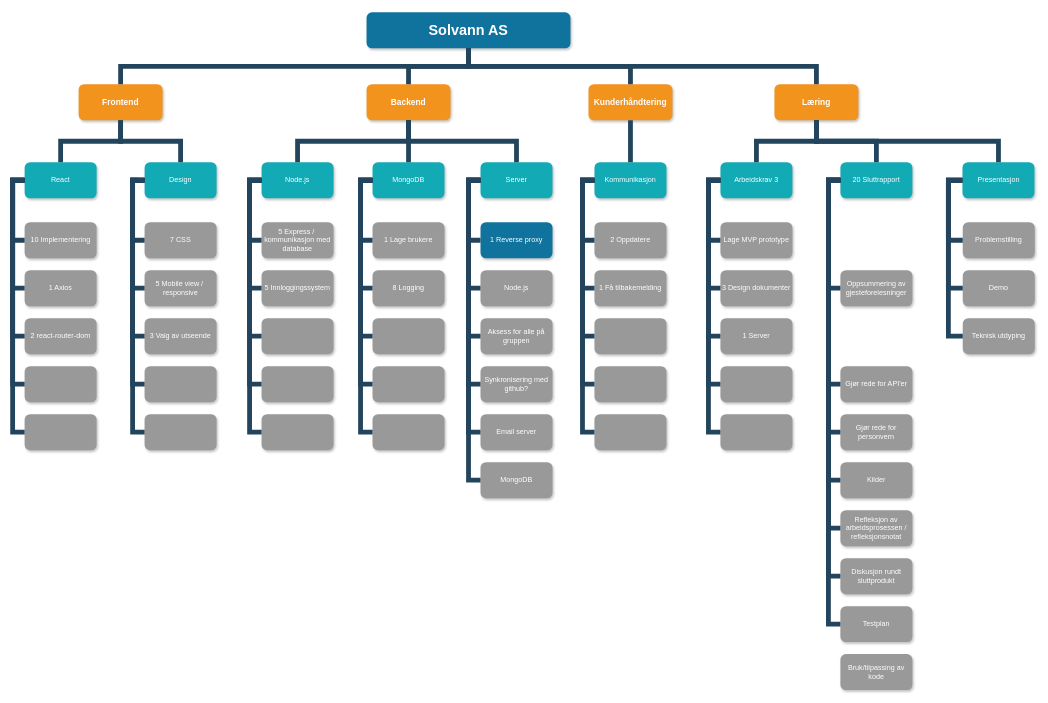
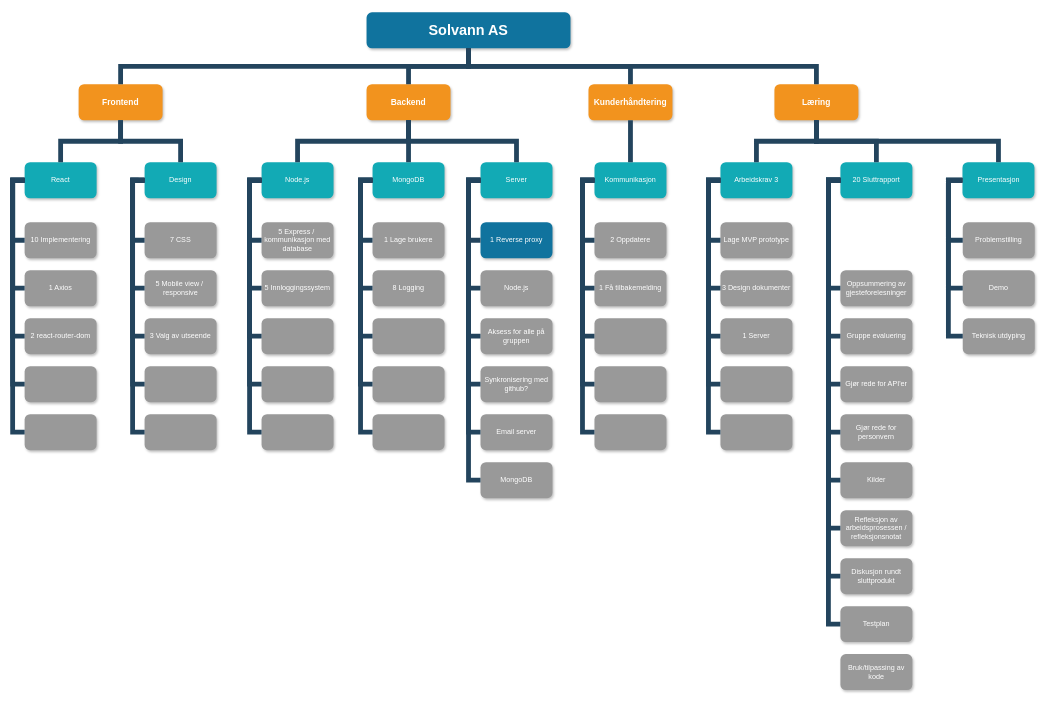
edge "20 Sluttrapport" -- "Gruppe evaluering": added
node "Gruppe evaluering": added
